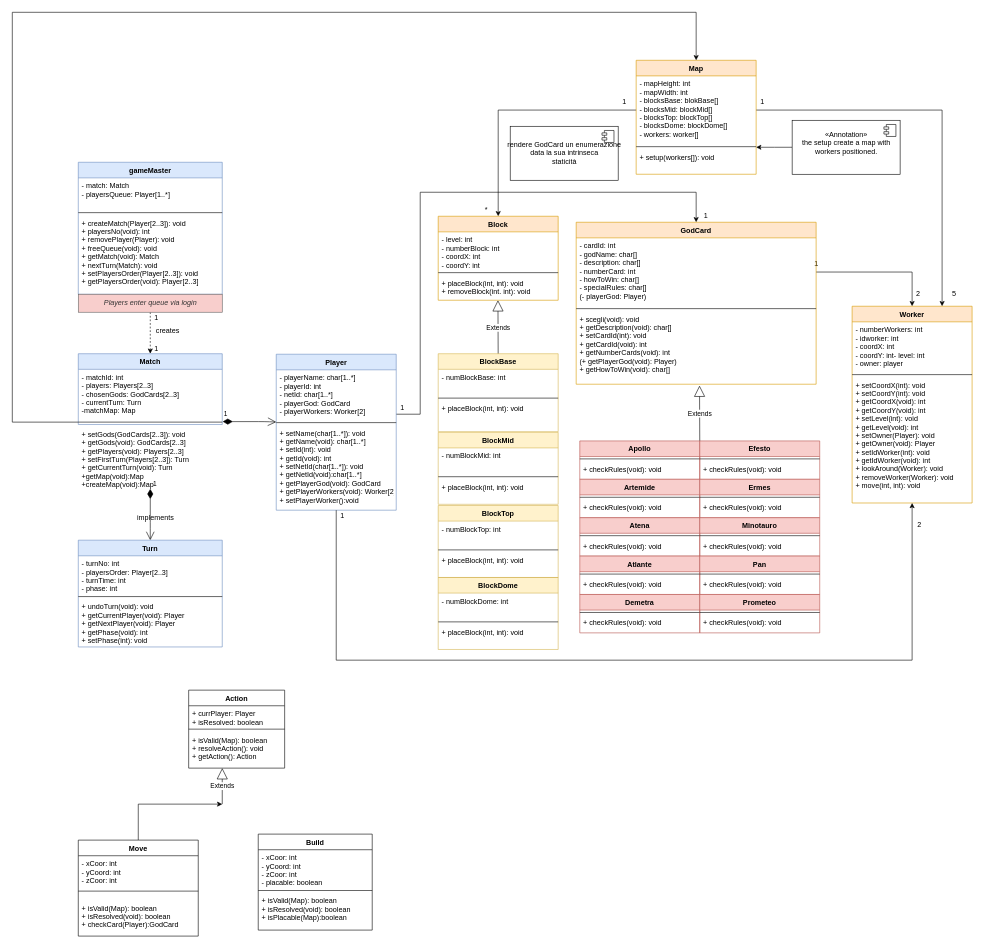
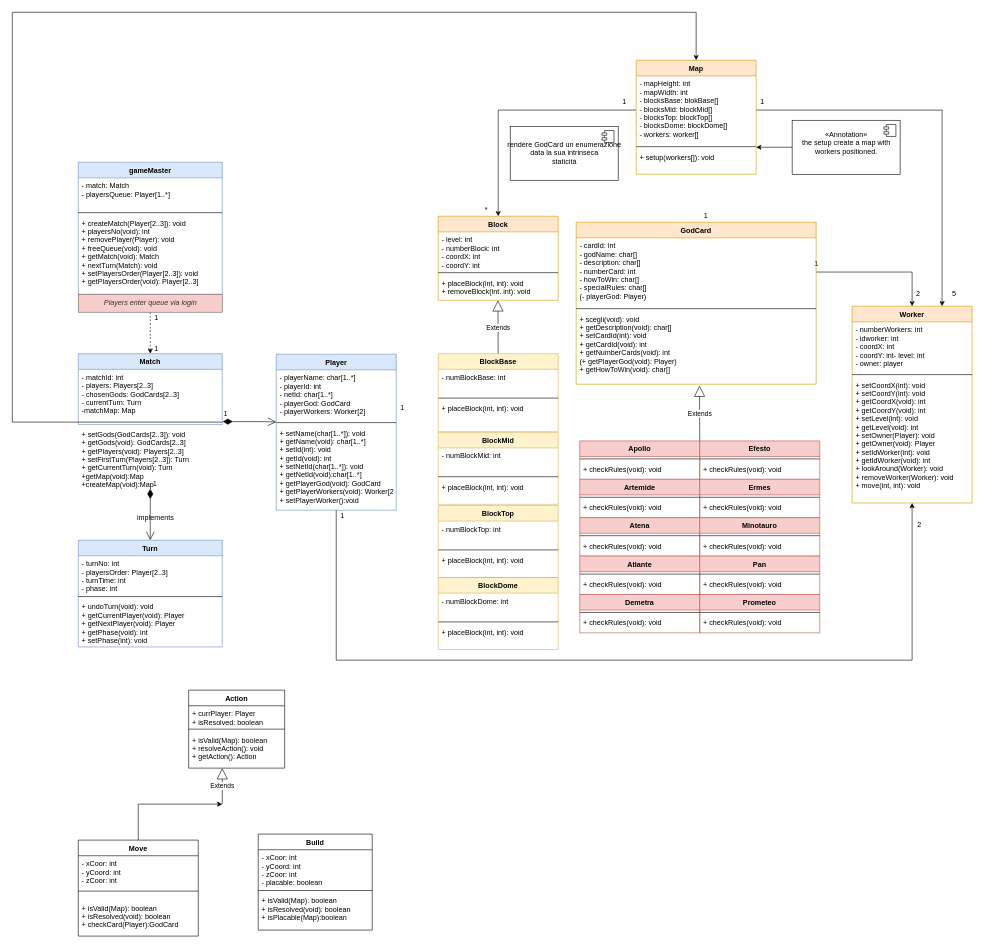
edge "Player" -> "GodCard": removed
node "creates": removed
